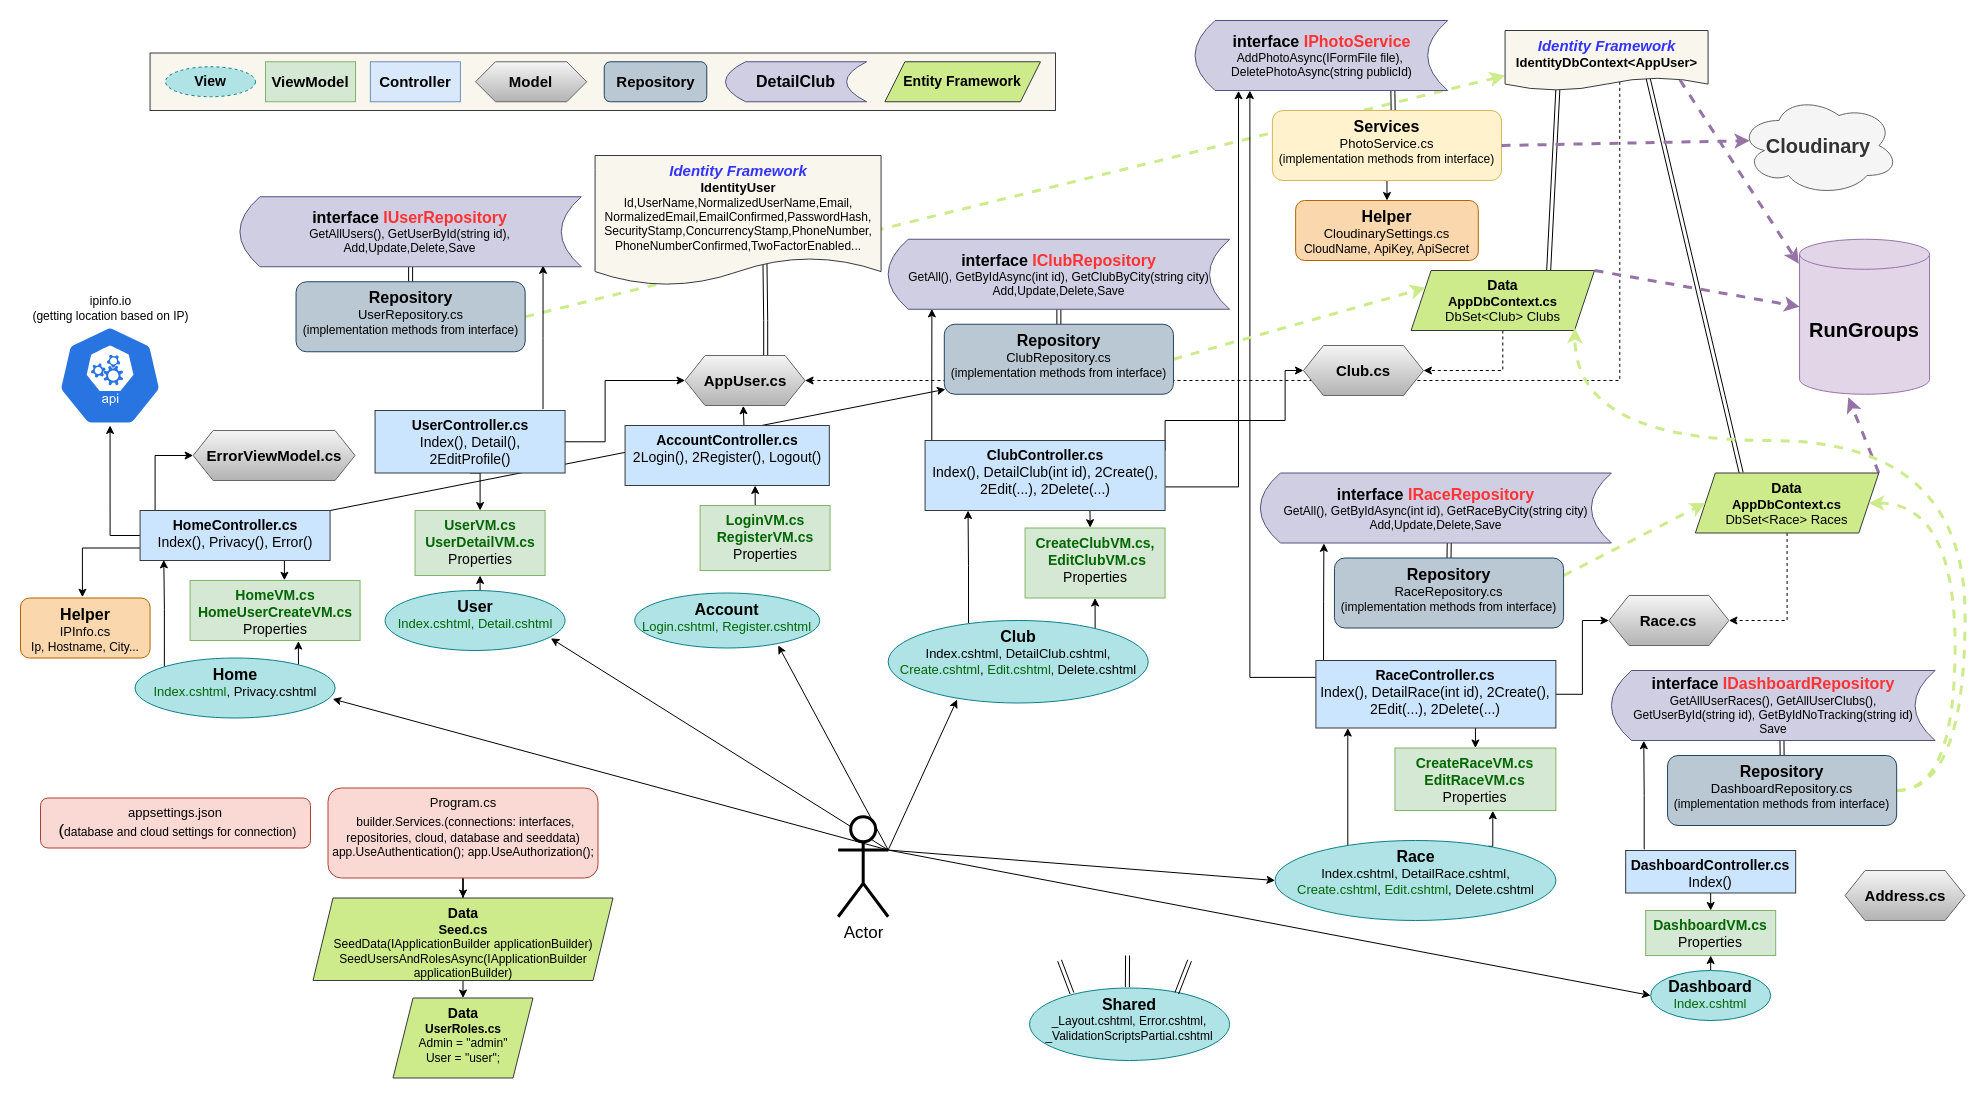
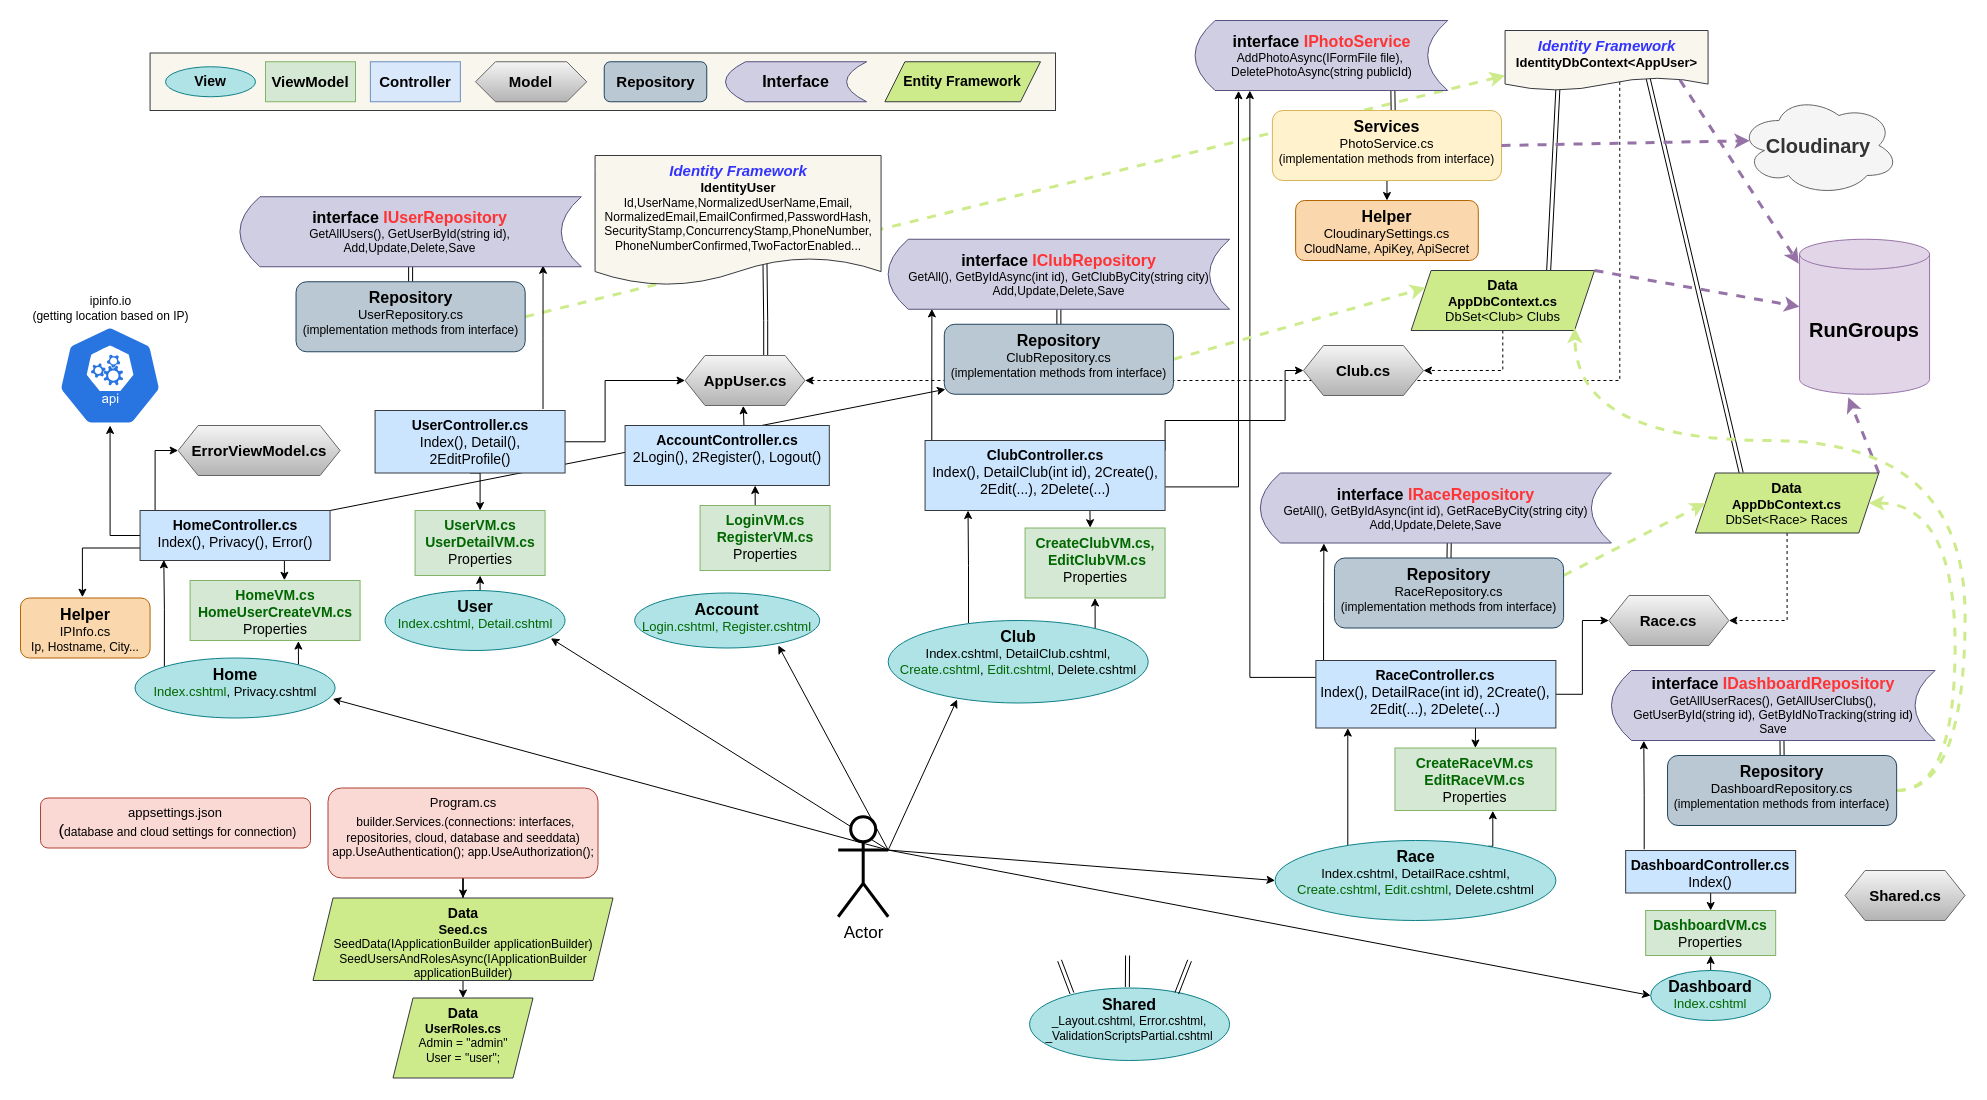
node "View": style dashed -> solid
node "DetailClub": label "DetailClub" -> "Interface"
node "ErrorViewModel.cs": moved (274, 456) -> (259, 451)
node "Address.cs": label "Address.cs" -> "Shared.cs"
